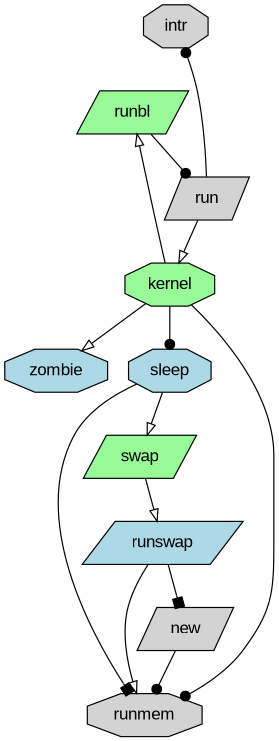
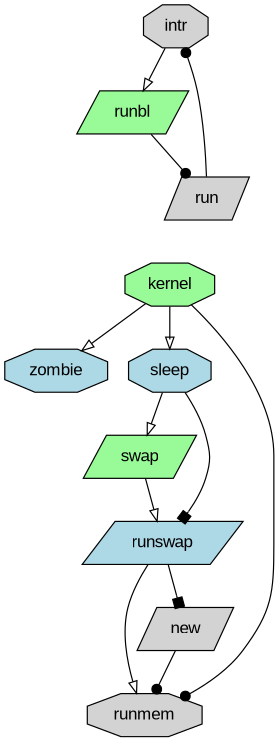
edge "kernel" -> "runbl": now "intr" -> "runbl"
edge "run" -> "kernel": removed
edge "kernel" -> "sleep": arrowhead dot -> onormal
edge "sleep" -> "runmem": now "sleep" -> "runswap"
